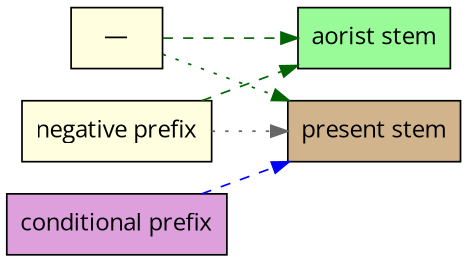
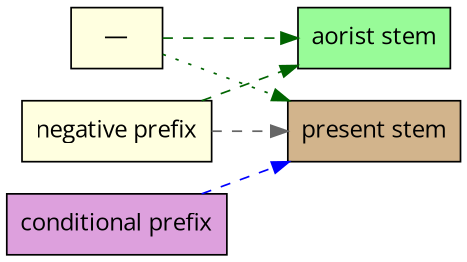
edge "negative prefix" -> "present stem": style dotted -> dashed
